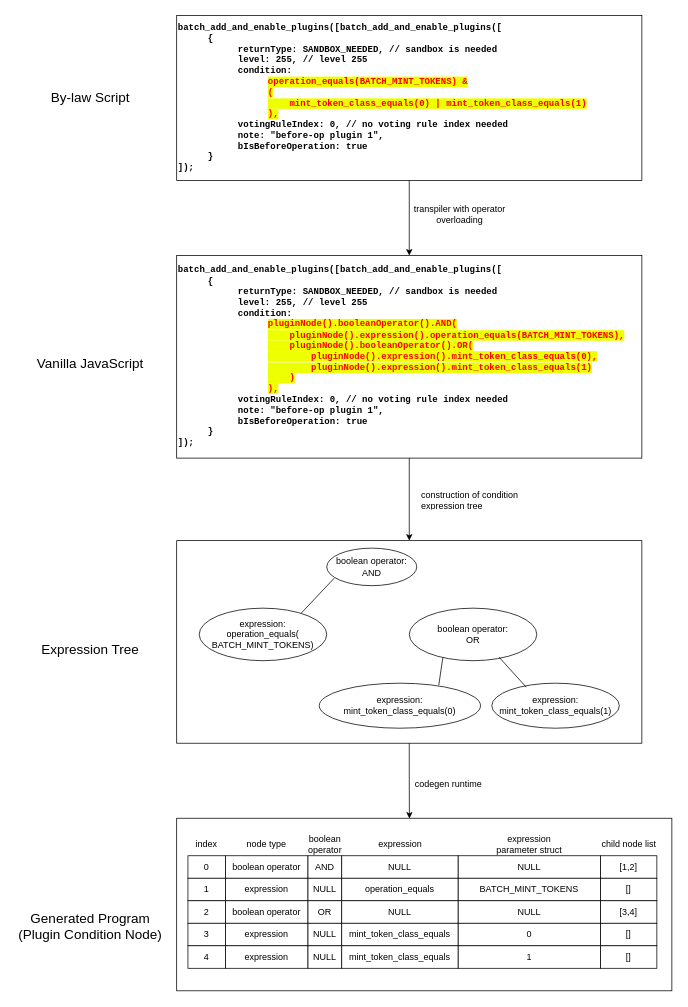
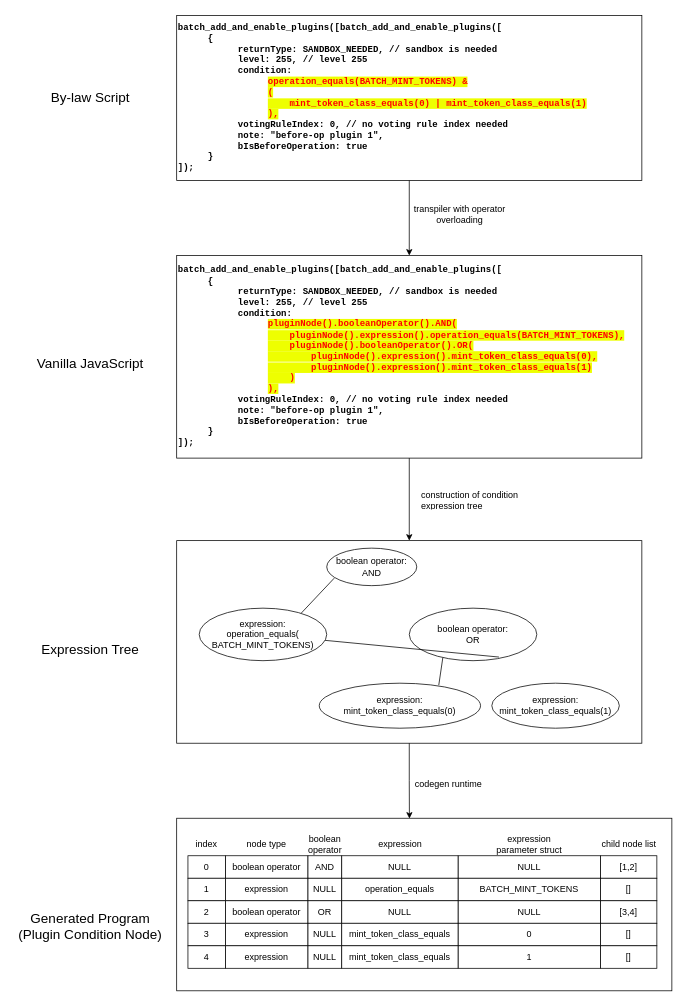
edge "boolean operator: OR" -- "expression: mint_token_class_equals(1)": now "boolean operator: OR" -- "expression: operation_equals( BATCH_MINT_TOKENS)"
